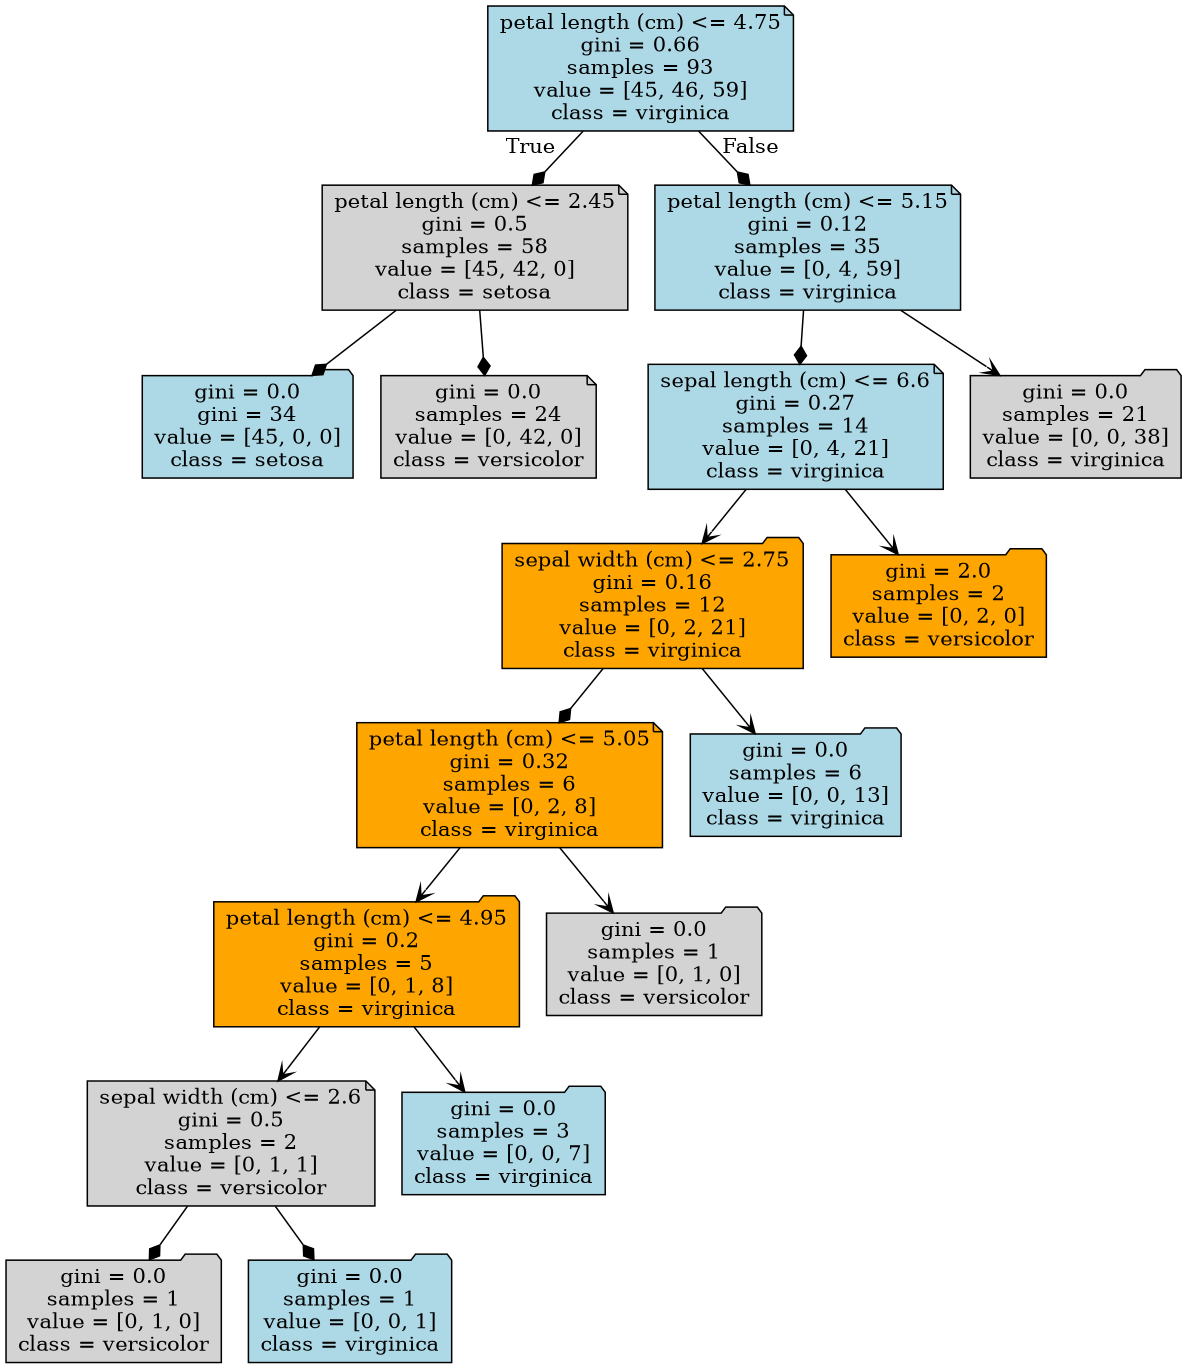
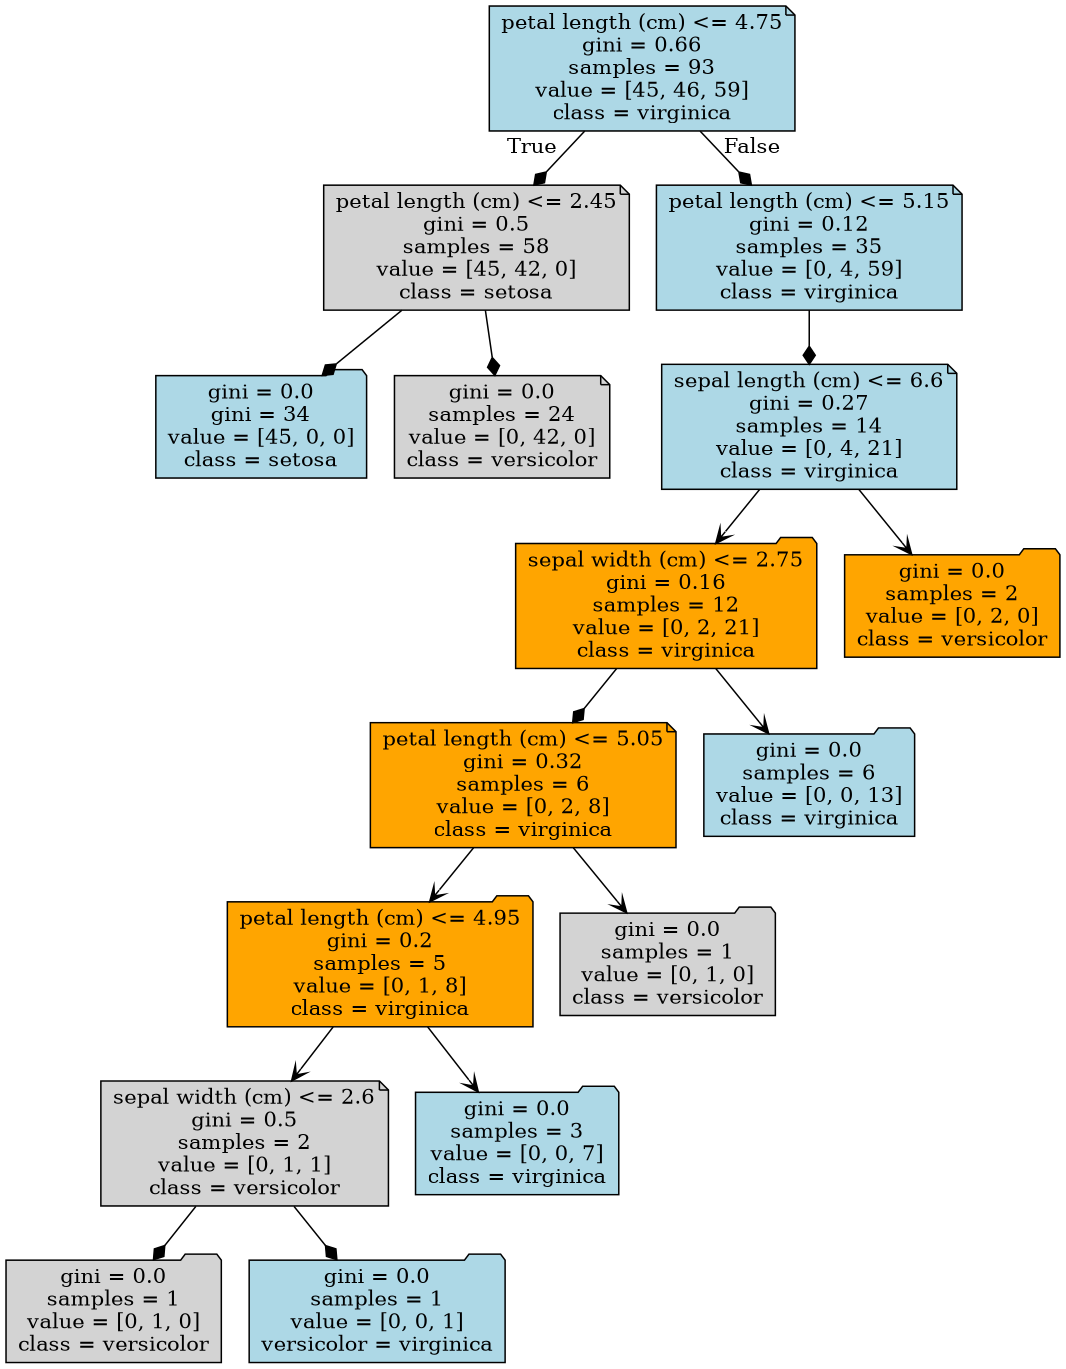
node "gini = 0.0 samples = 21 value = [0, 0, 38] class = virginica": removed
node "gini = 2.0 samples = 2 value = [0, 2, 0] class = versicolor": label "gini = 2.0 samples = 2 value = [0, 2, 0] class = versicolor" -> "gini = 0.0 samples = 2 value = [0, 2, 0] class = versicolor"
node "gini = 0.0 samples = 1 value = [0, 0, 1] class = virginica": label "gini = 0.0 samples = 1 value = [0, 0, 1] class = virginica" -> "gini = 0.0 samples = 1 value = [0, 0, 1] versicolor = virginica"
